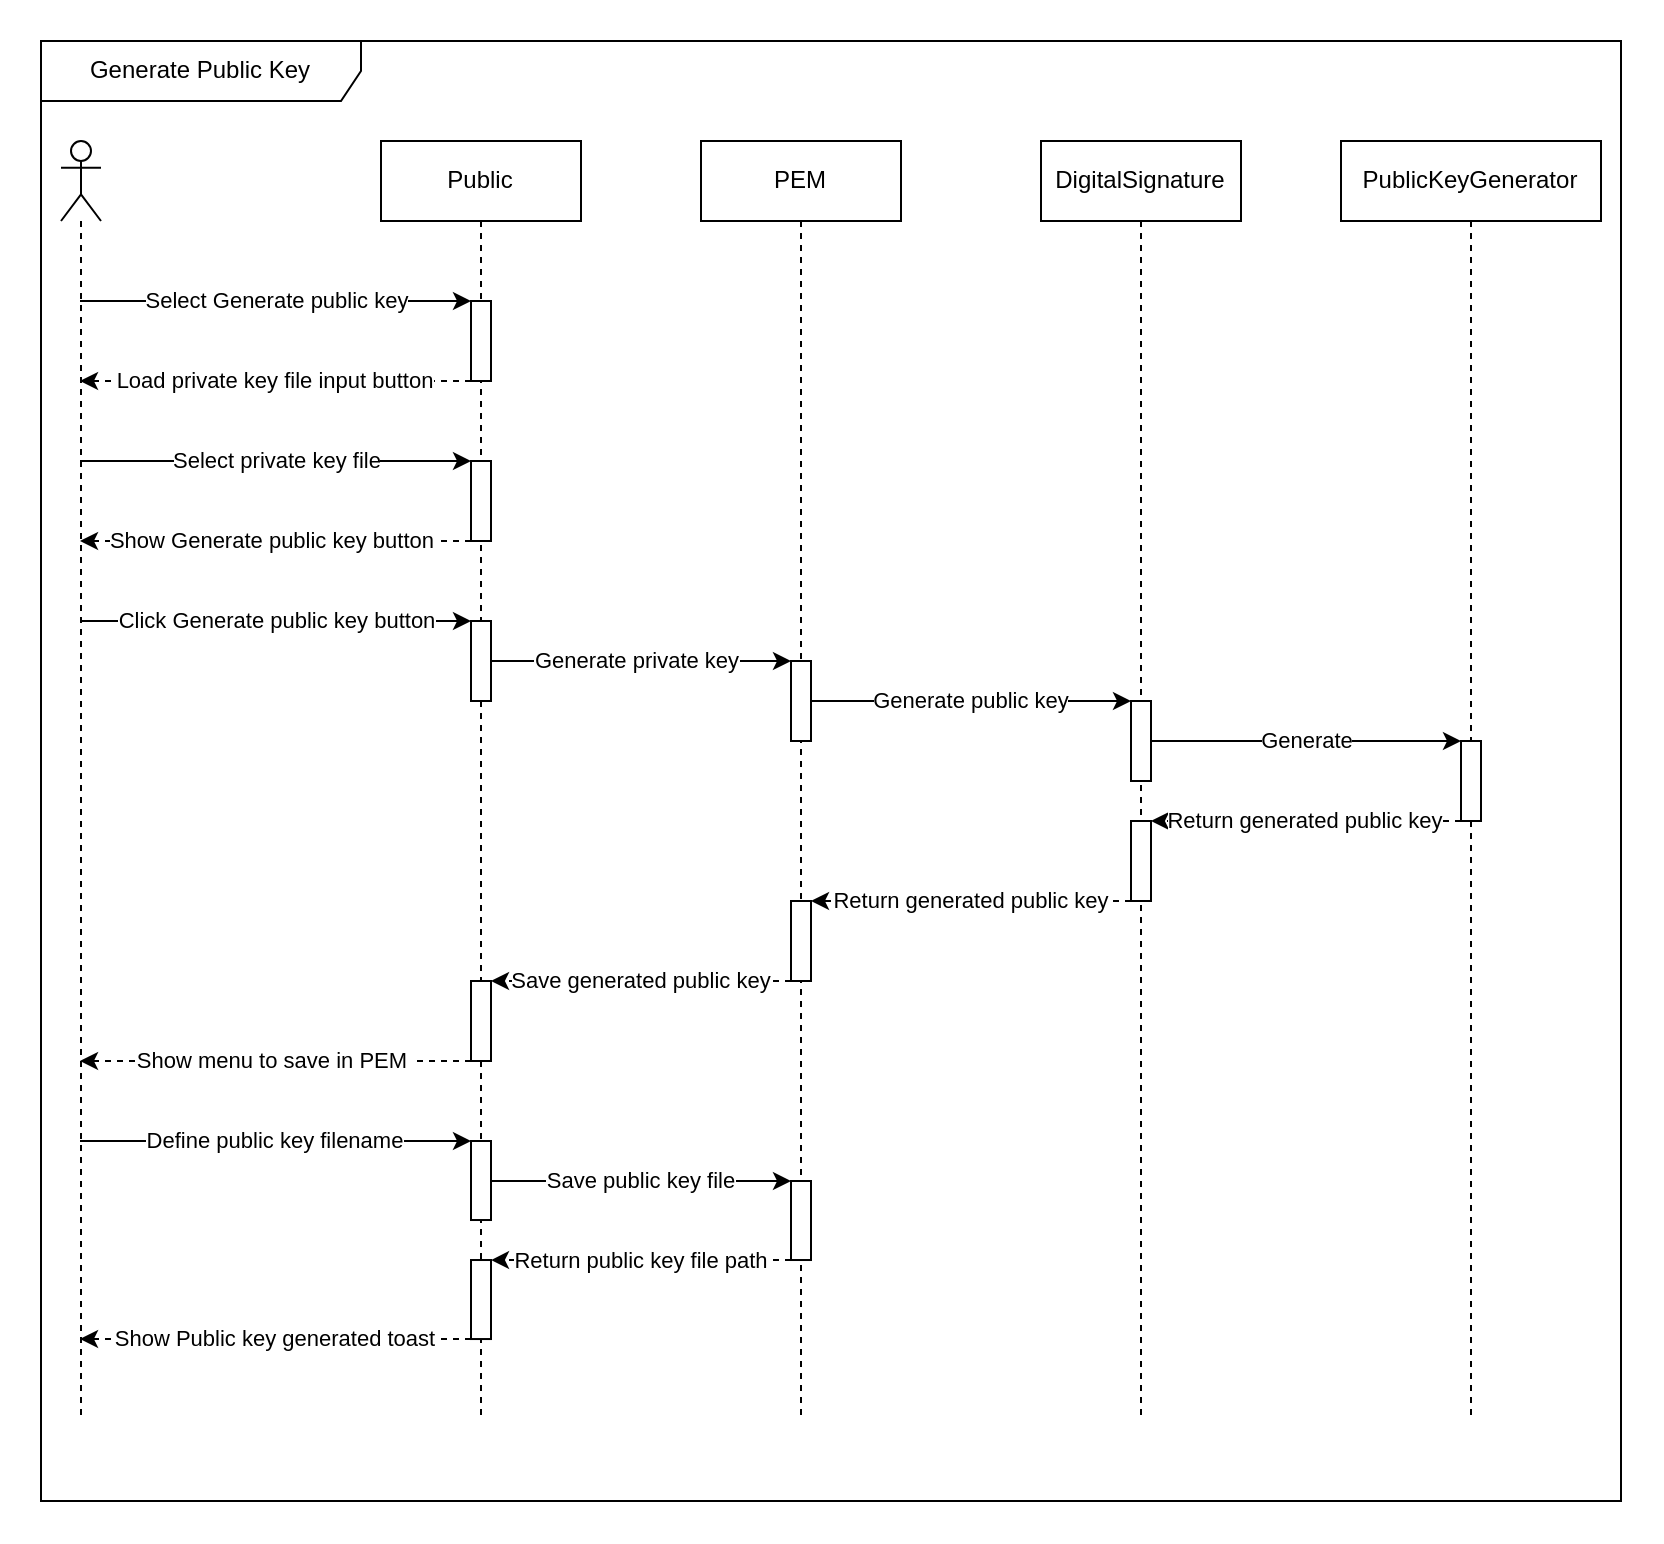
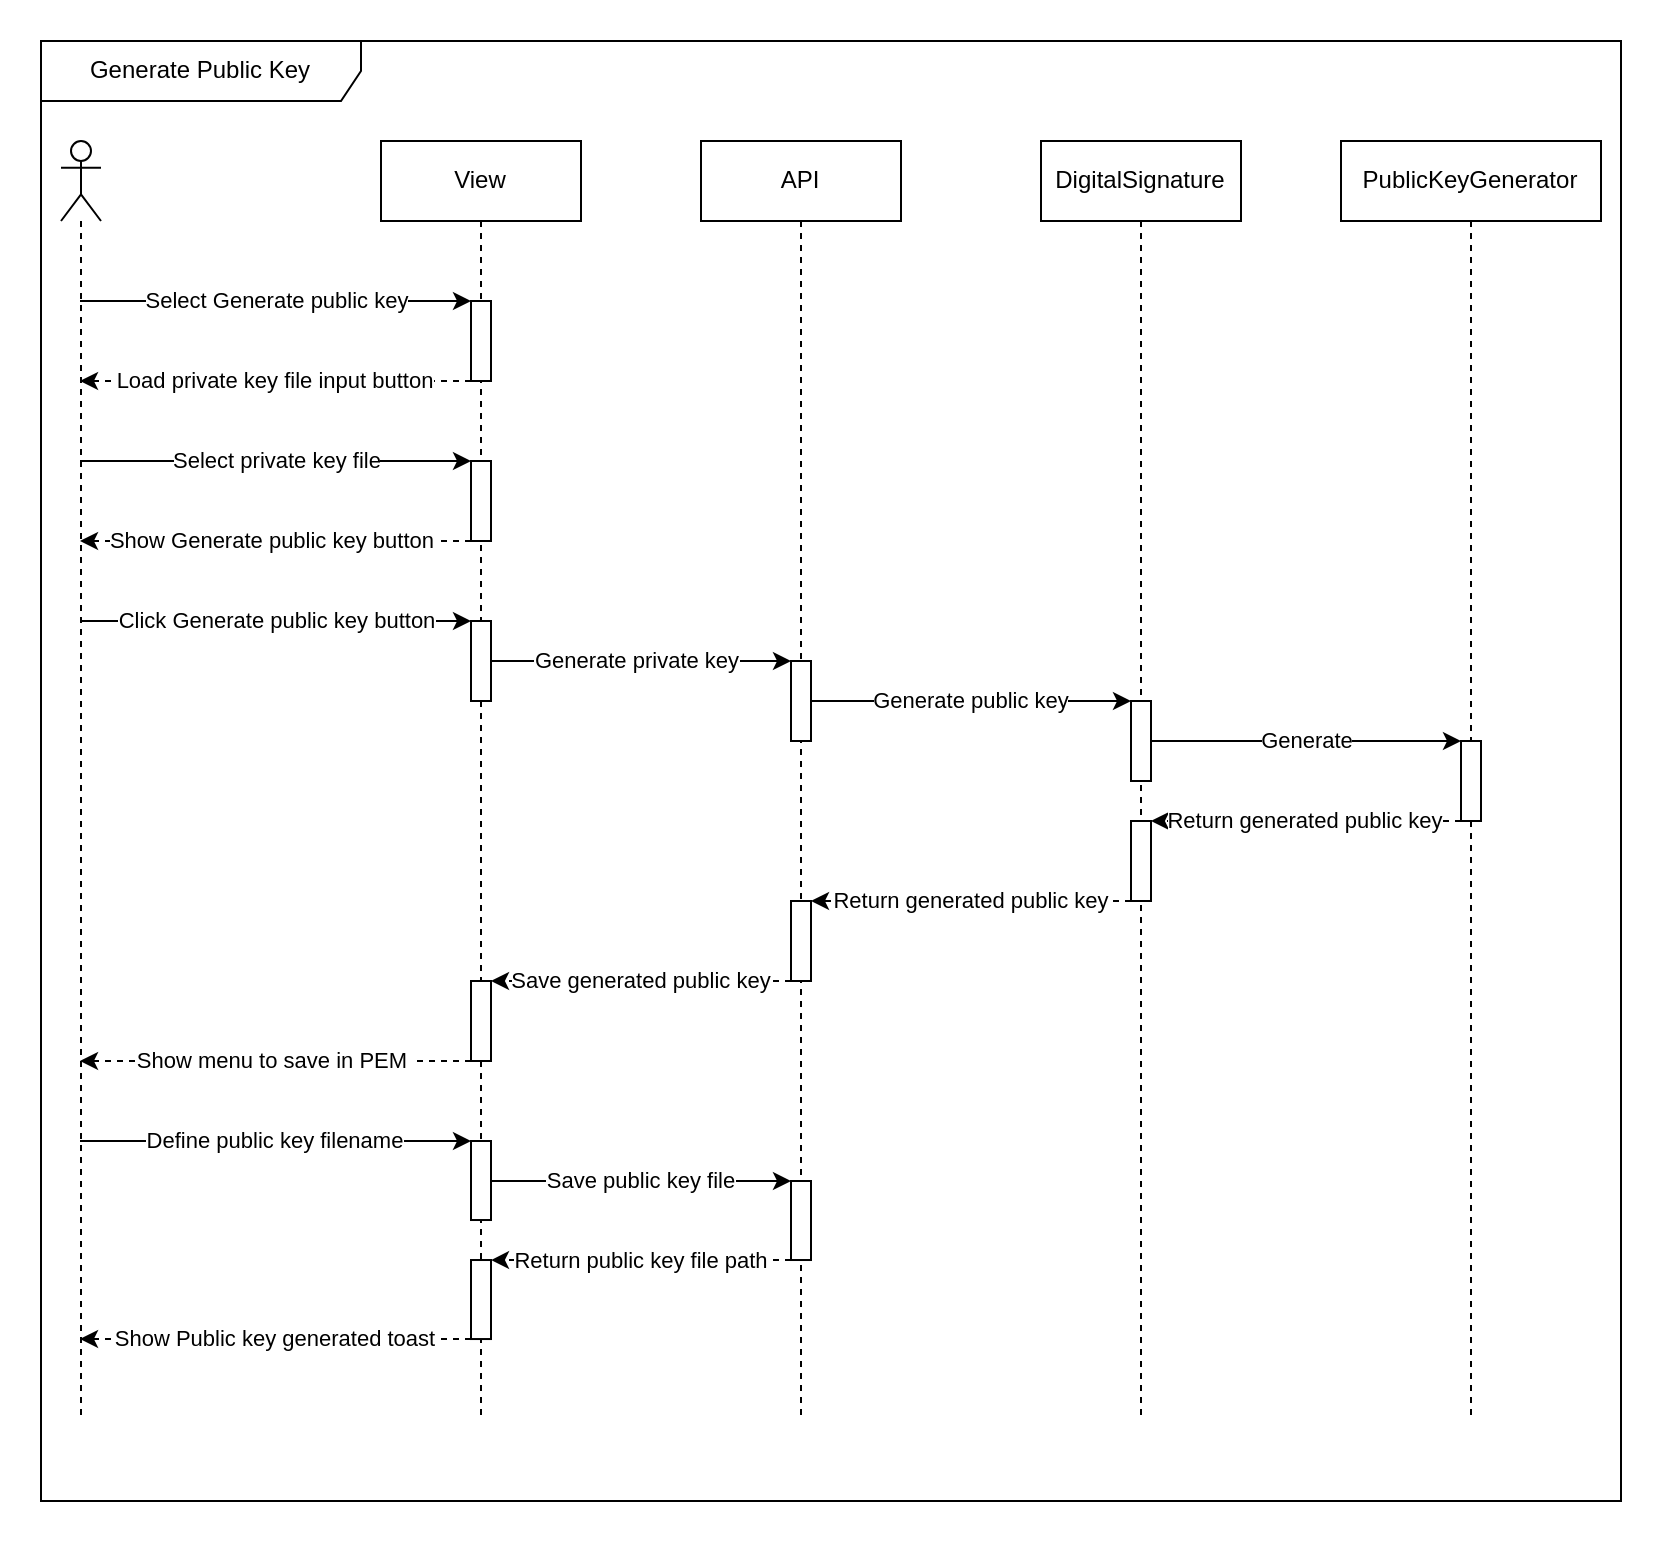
node "Public": label "Public" -> "View"
node "PEM": label "PEM" -> "API"
